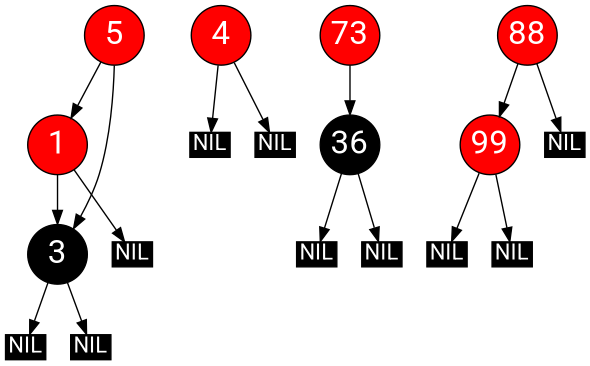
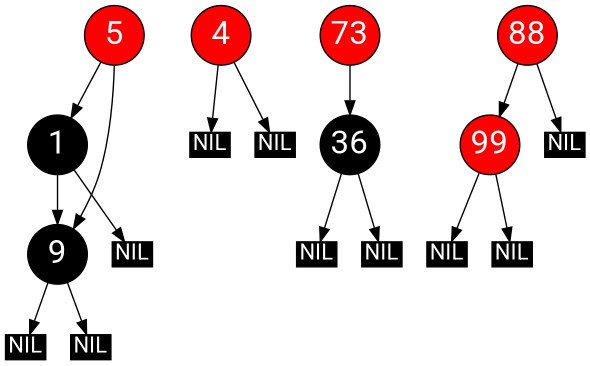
node "1": fillcolor red -> black
node "3": label "3" -> "9"
